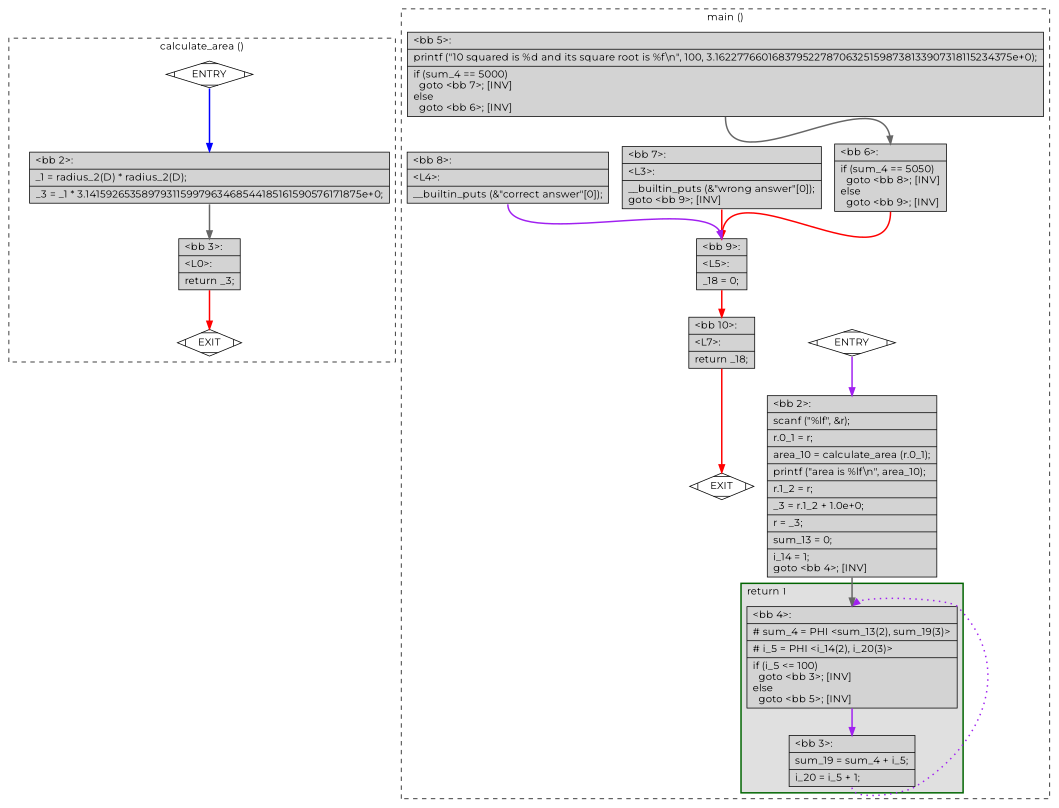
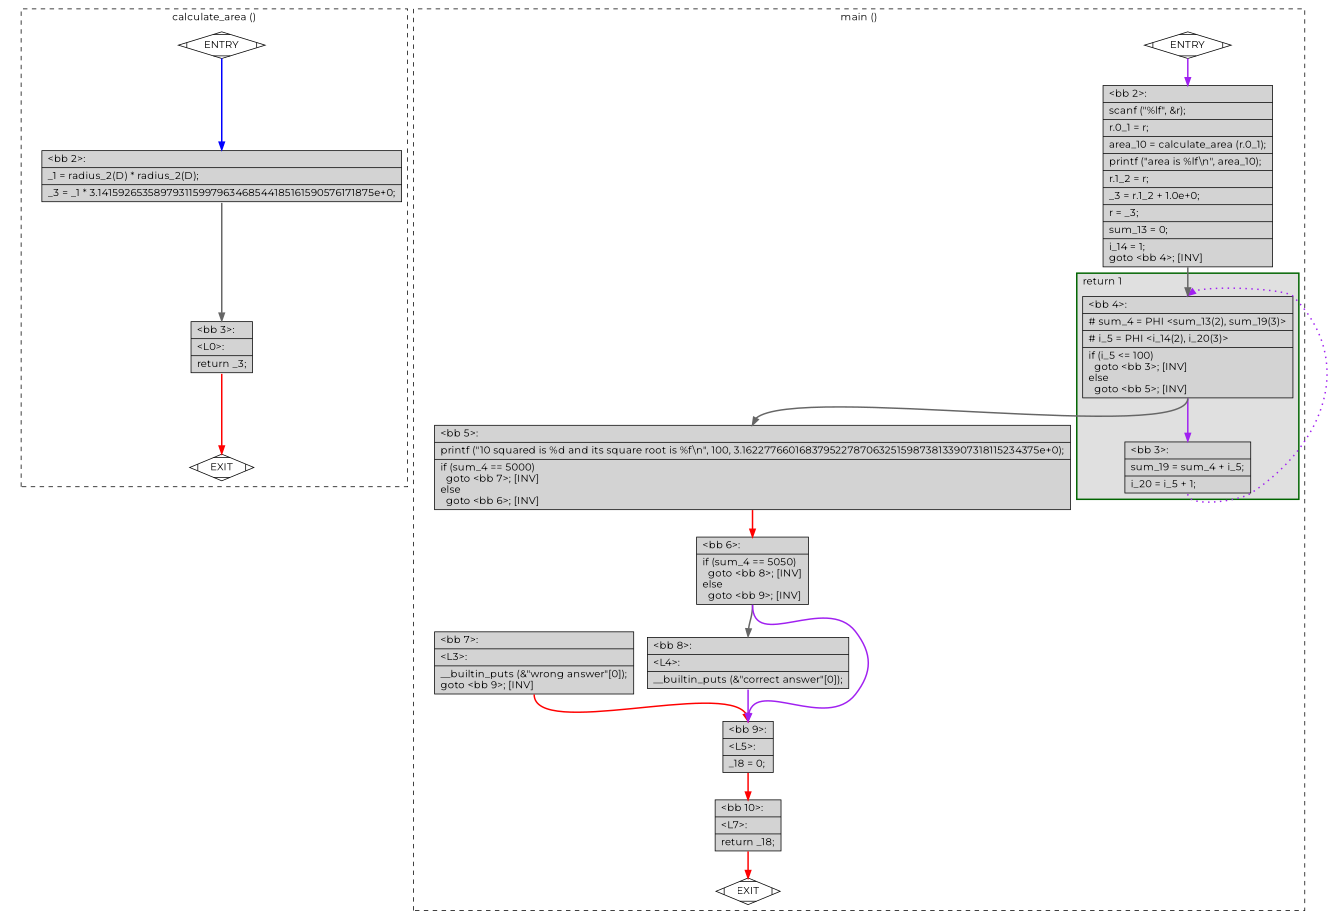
edge "<bb 5>:" -> "<bb 6>:": color gray40 -> red
edge "<bb 6>:" -> "<bb 9>:": color red -> purple
edge "<bb 4>:" -> "<bb 5>:": added
edge "<bb 6>:" -> "<bb 8>:": added
